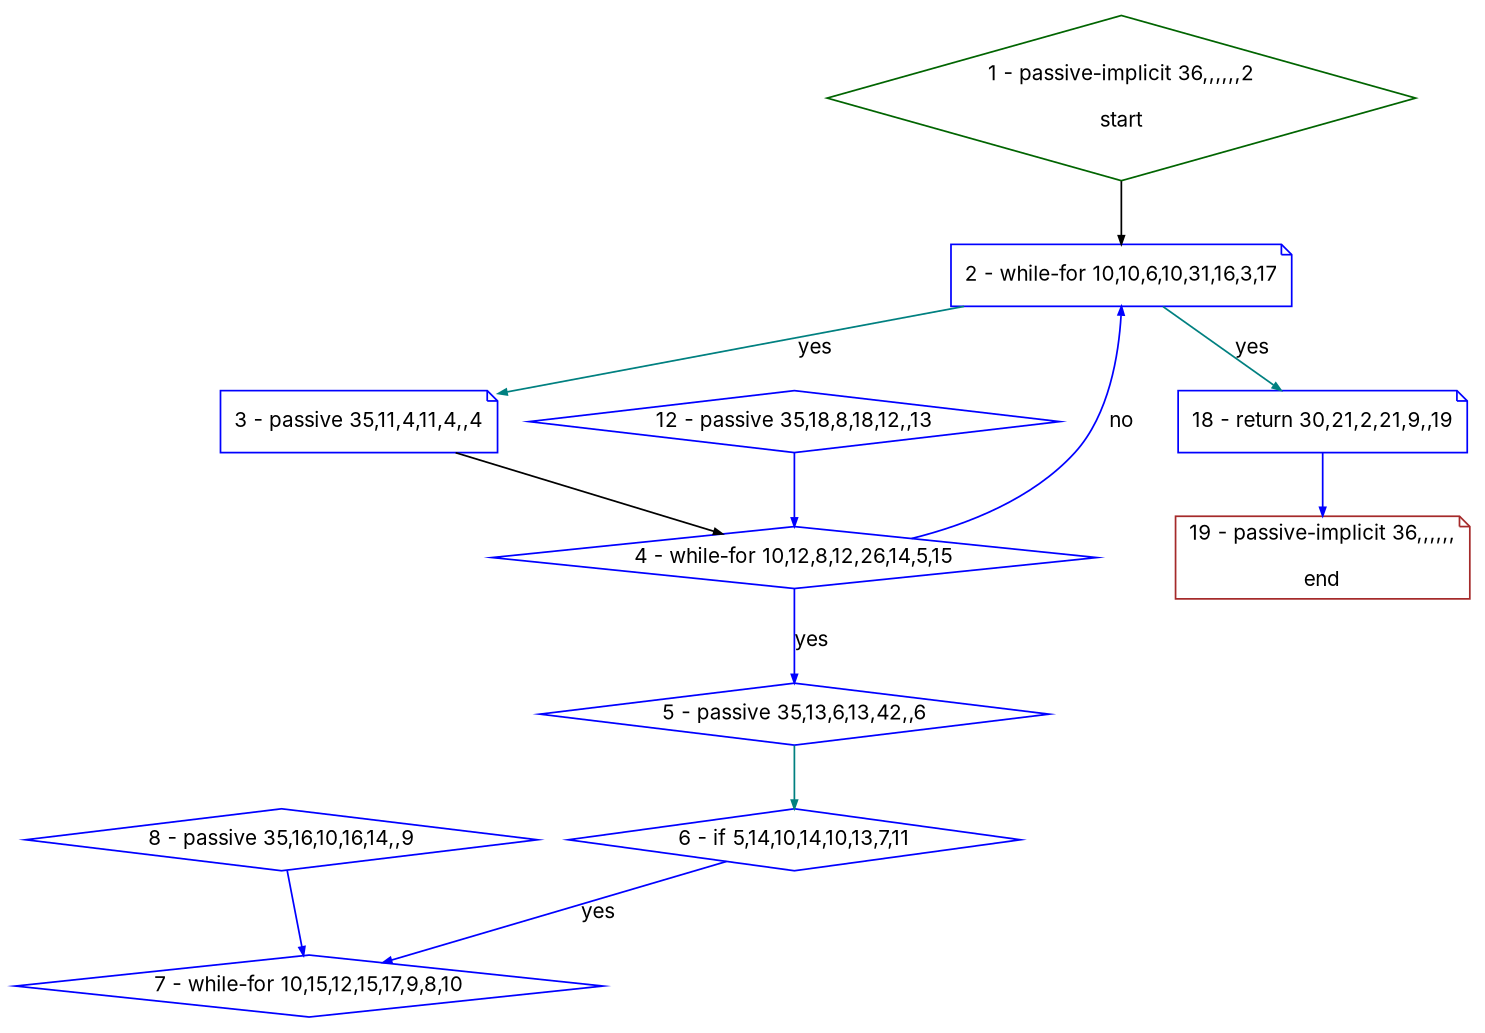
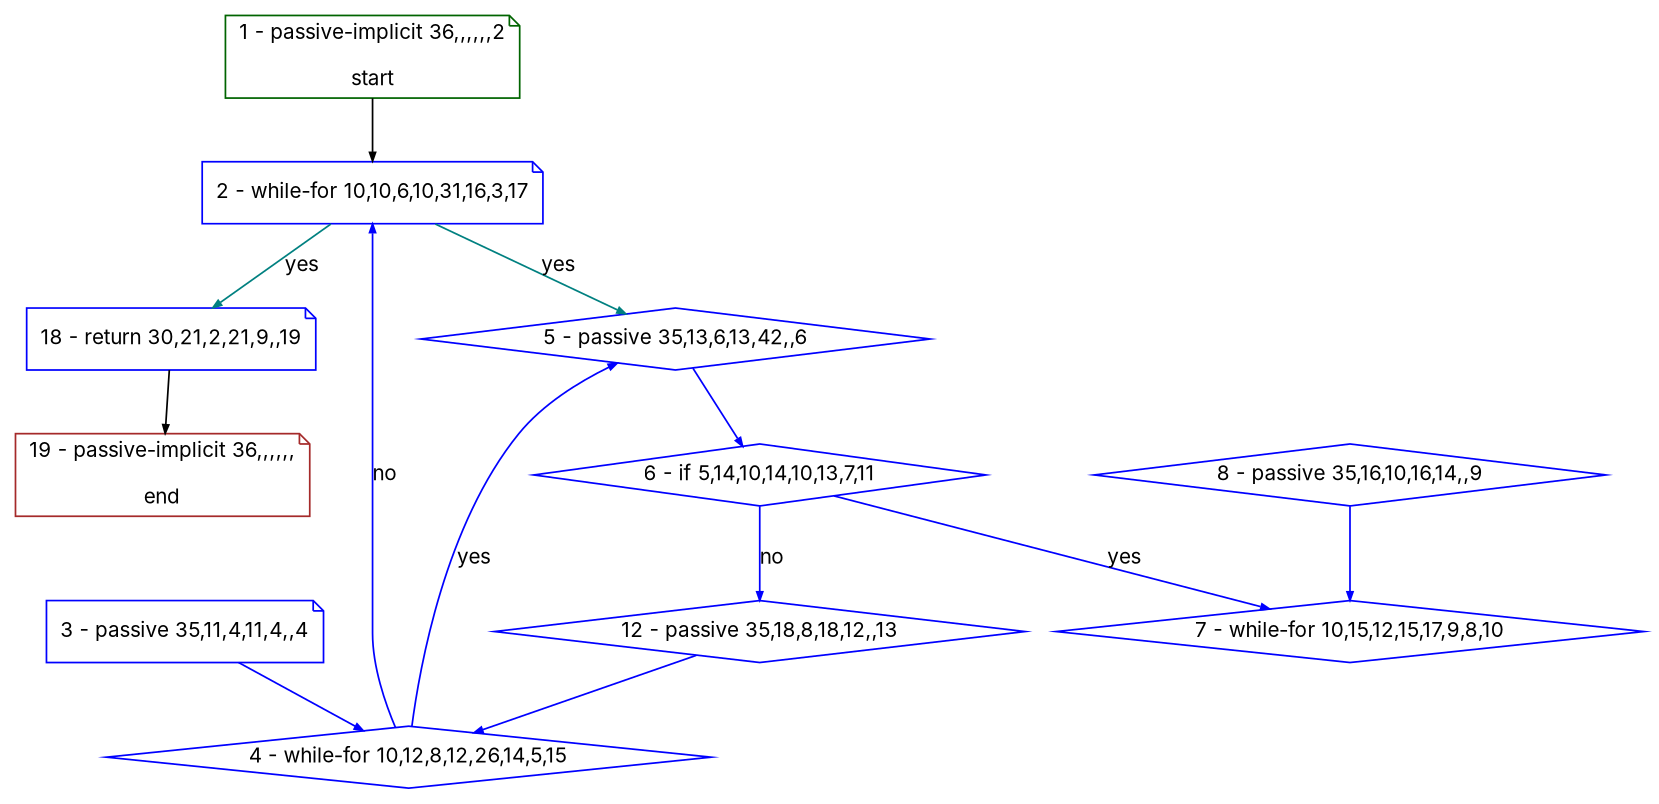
node "1 - passive-implicit 36,,,,,,2 start": shape diamond -> note
edge "2 - while-for 10,10,6,10,31,16,3,17" -> "3 - passive 35,11,4,11,4,,4": now "2 - while-for 10,10,6,10,31,16,3,17" -> "5 - passive 35,13,6,13,42,,6"
edge "18 - return 30,21,2,21,9,,19" -> "19 - passive-implicit 36,,,,,, end": color blue -> black
edge "3 - passive 35,11,4,11,4,,4" -> "4 - while-for 10,12,8,12,26,14,5,15": color black -> blue
edge "6 - if 5,14,10,14,10,13,7,11" -> "12 - passive 35,18,8,18,12,,13": added, label "no"
edge "5 - passive 35,13,6,13,42,,6" -> "6 - if 5,14,10,14,10,13,7,11": color teal -> blue
